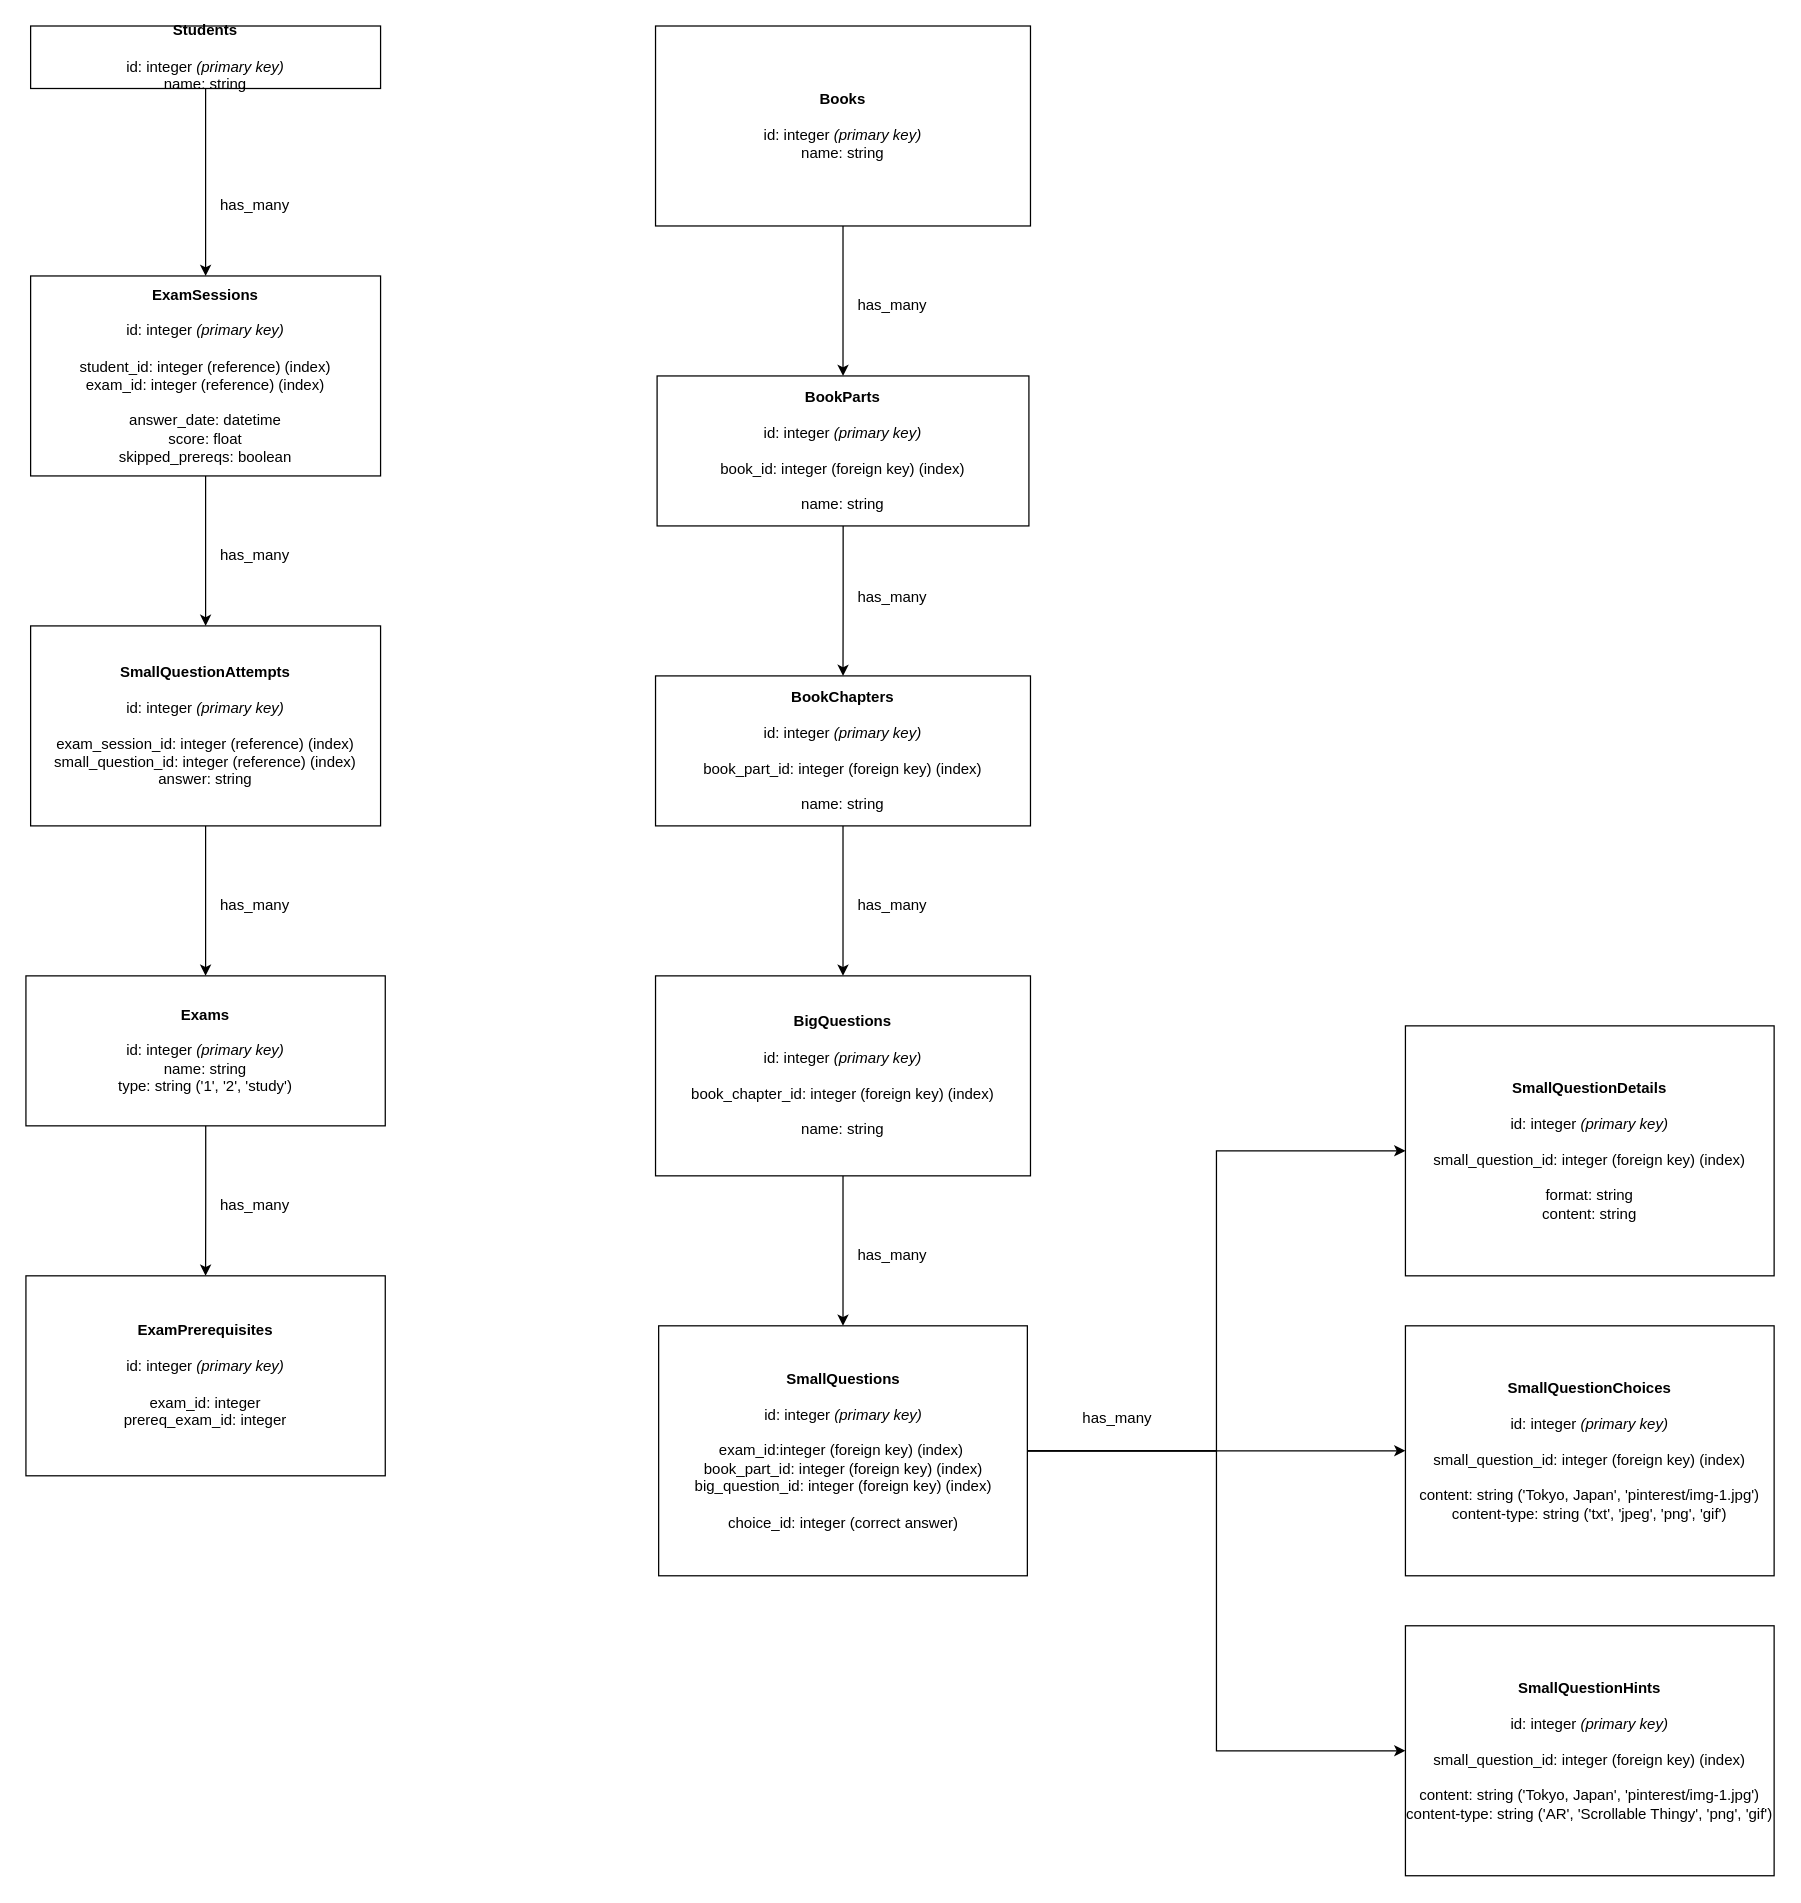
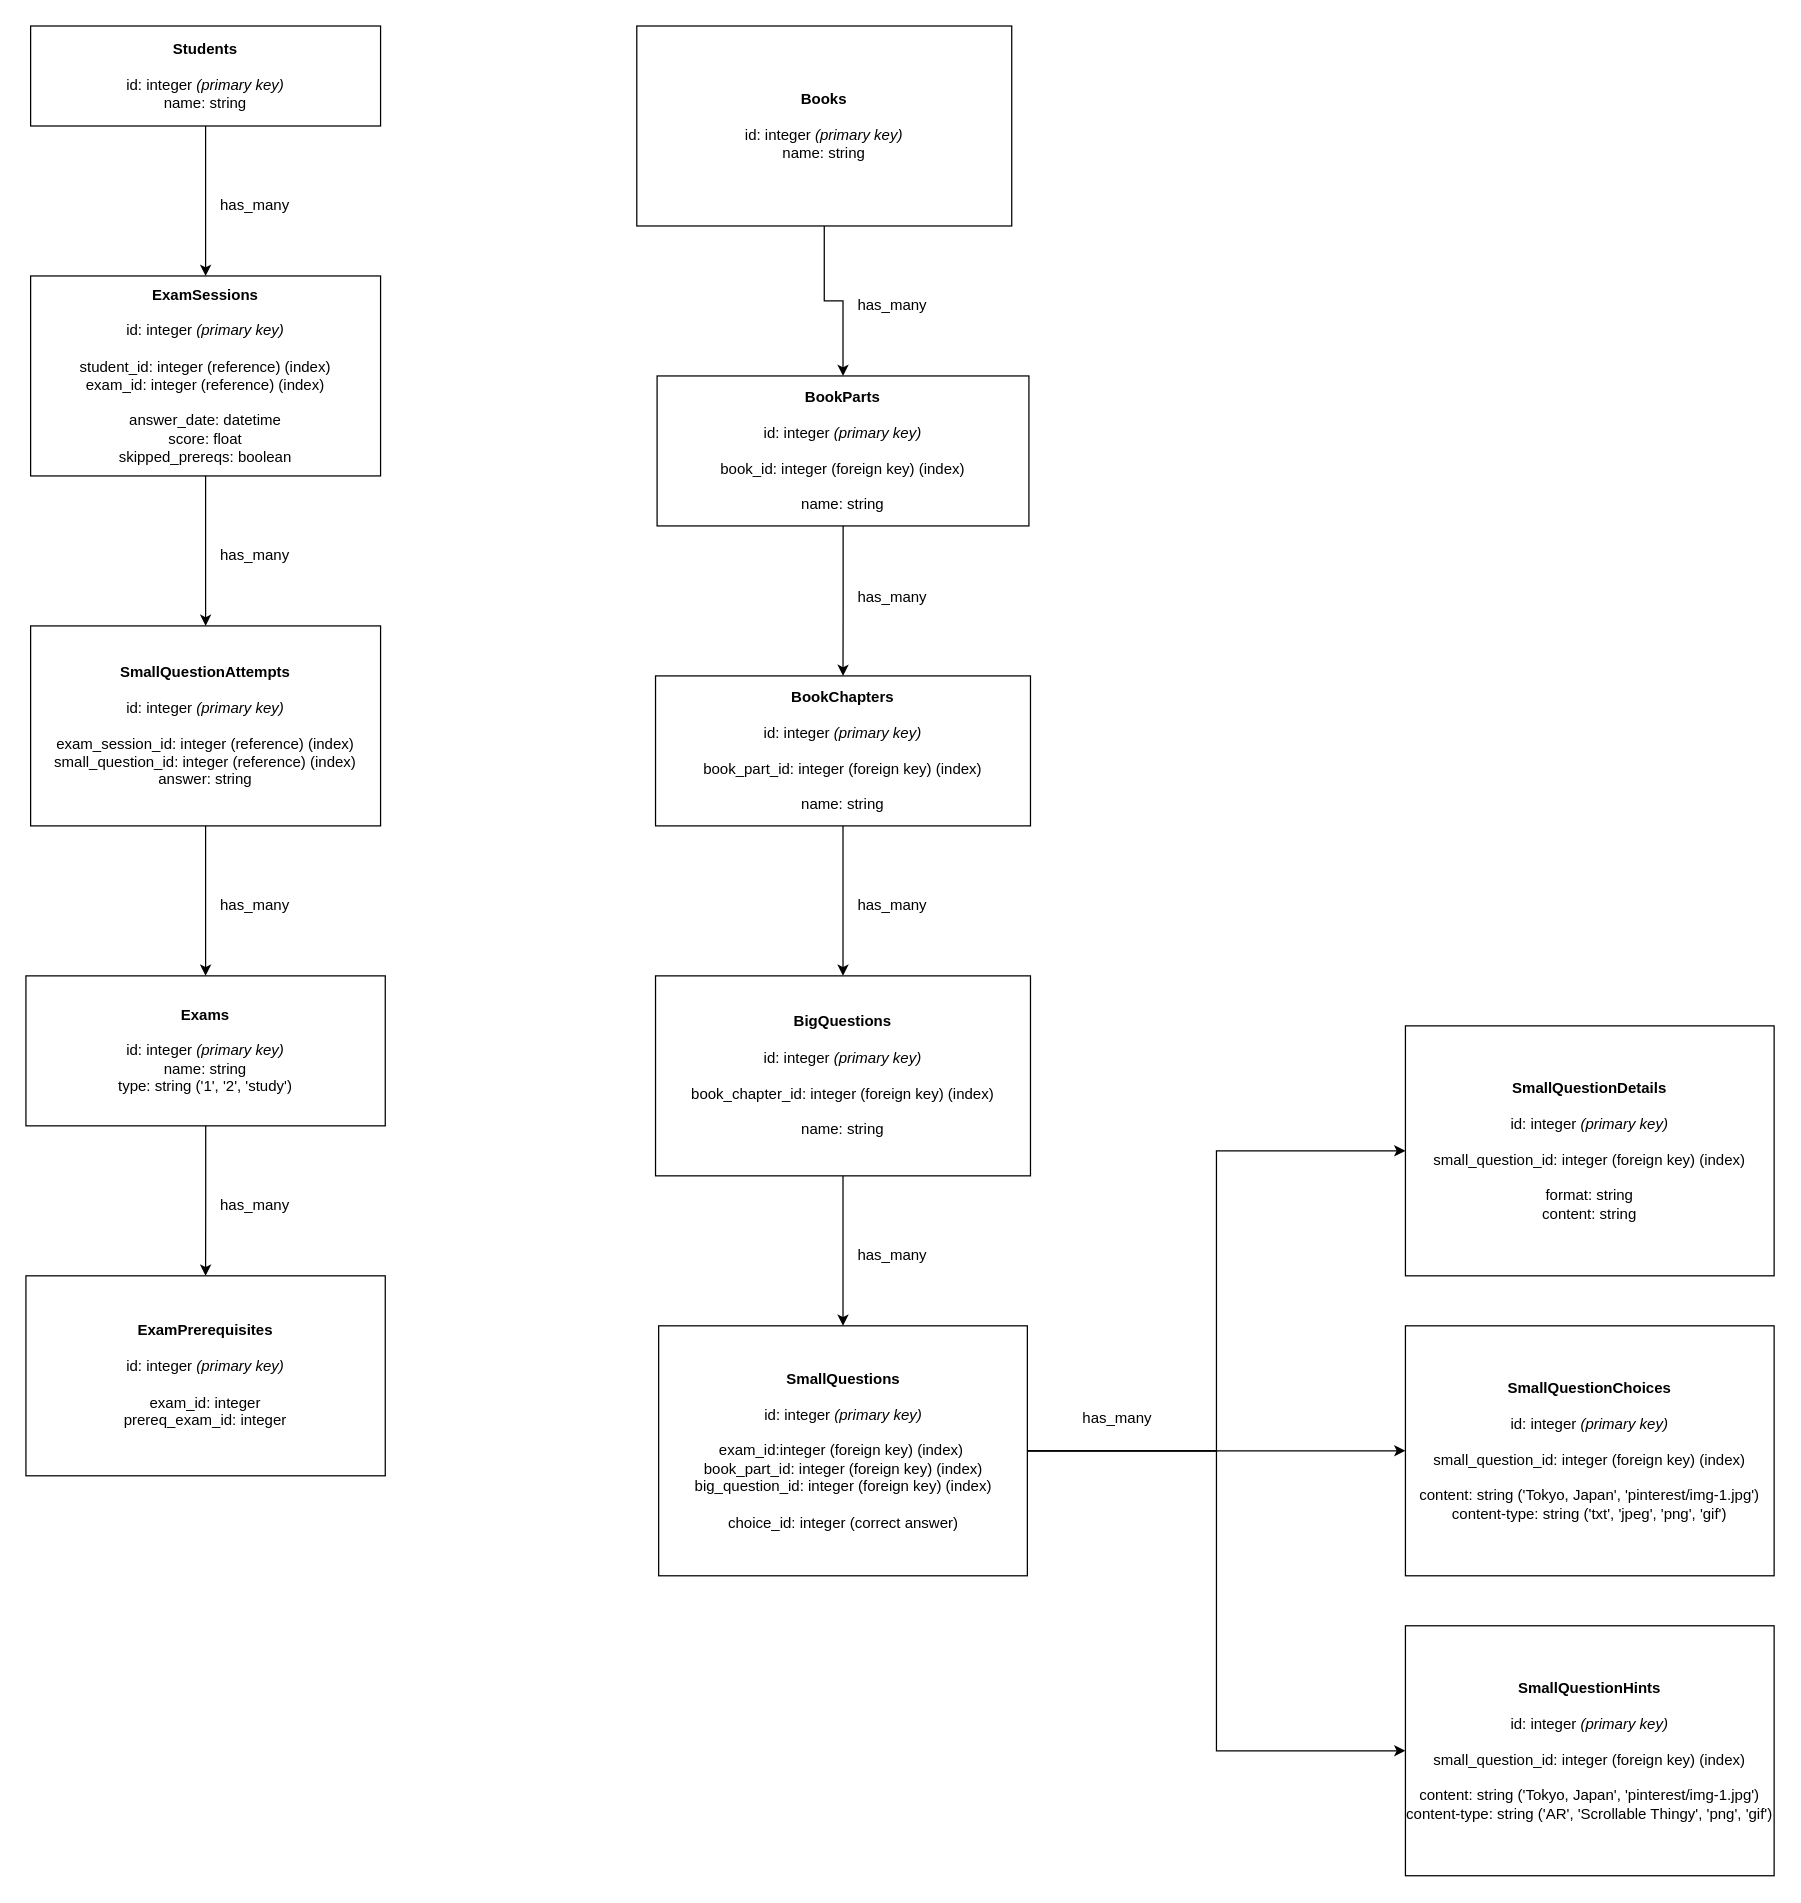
node "Students id: integer (primary key) name: string": size 350x63 -> 350x100
node "Books id: integer (primary key) name: string": moved (843, 126) -> (824, 126)
